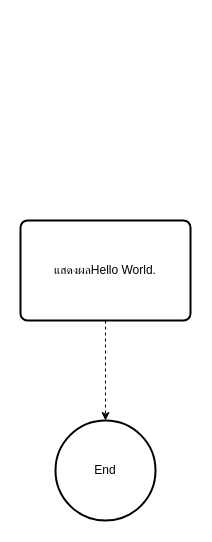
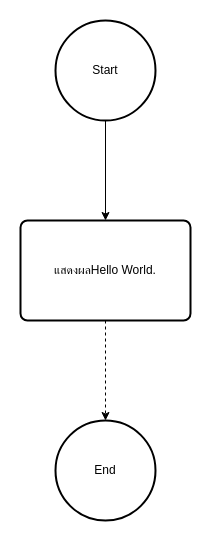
node "Start": added
edge "Start" -> "แสดงผลHello World.": added
